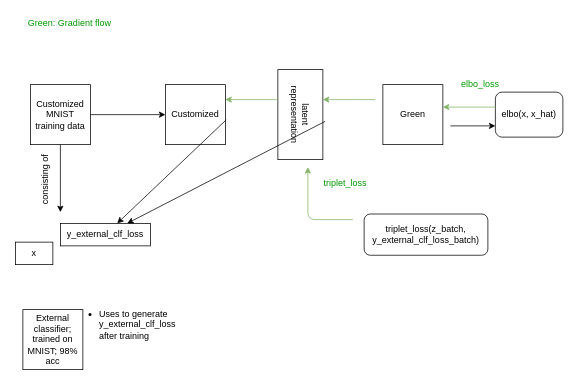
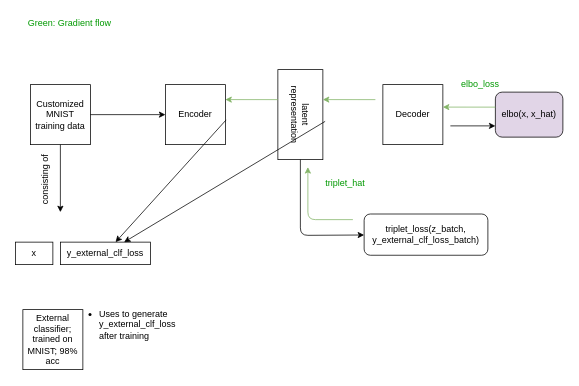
node "Customized": label "Customized" -> "Encoder"
node "Green": label "Green" -> "Decoder"
node "elbo(x, x_hat)": fillcolor #ffffff -> #e1d5e7
node "triplet_loss": label "triplet_loss" -> "triplet_hat"
edge "latent representation" -> "triplet_loss(z_batch, y_external_clf_loss_batch)": added
node "y_external_clf_loss": moved (105, 234) -> (105, 253)
